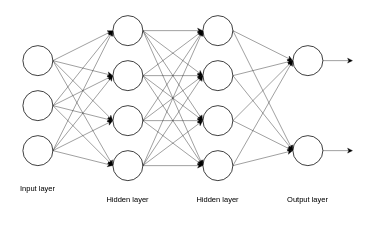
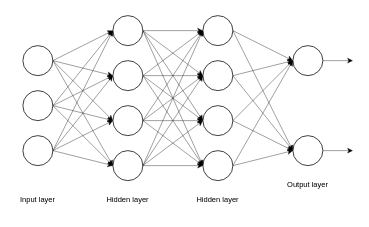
node "Input layer": moved (38, 188) -> (38, 199)
node "Output layer": moved (308, 199) -> (308, 184)
